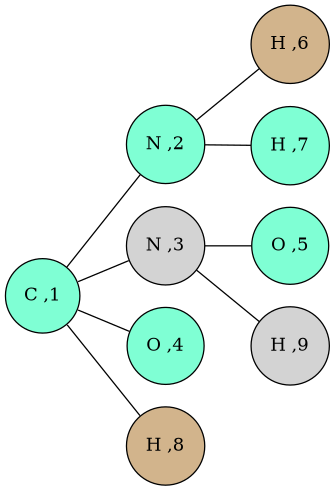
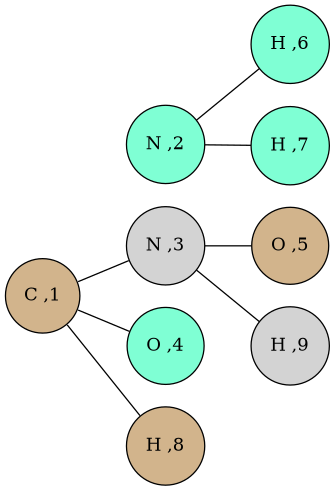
node "H ,6": fillcolor tan -> aquamarine
edge "N ,2" -- "C ,1": removed
node "O ,5": fillcolor aquamarine -> tan
node "C ,1": fillcolor aquamarine -> tan
